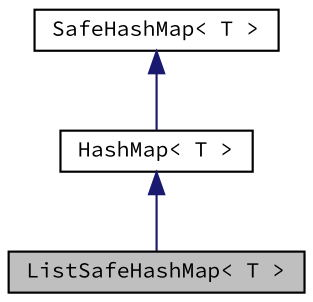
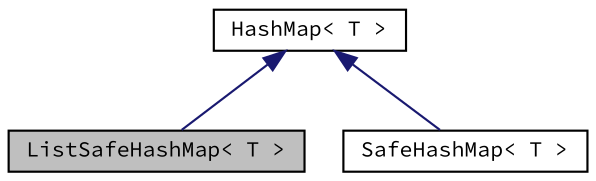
edge "HashMap< T >" -> "SafeHashMap< T >": reversed
